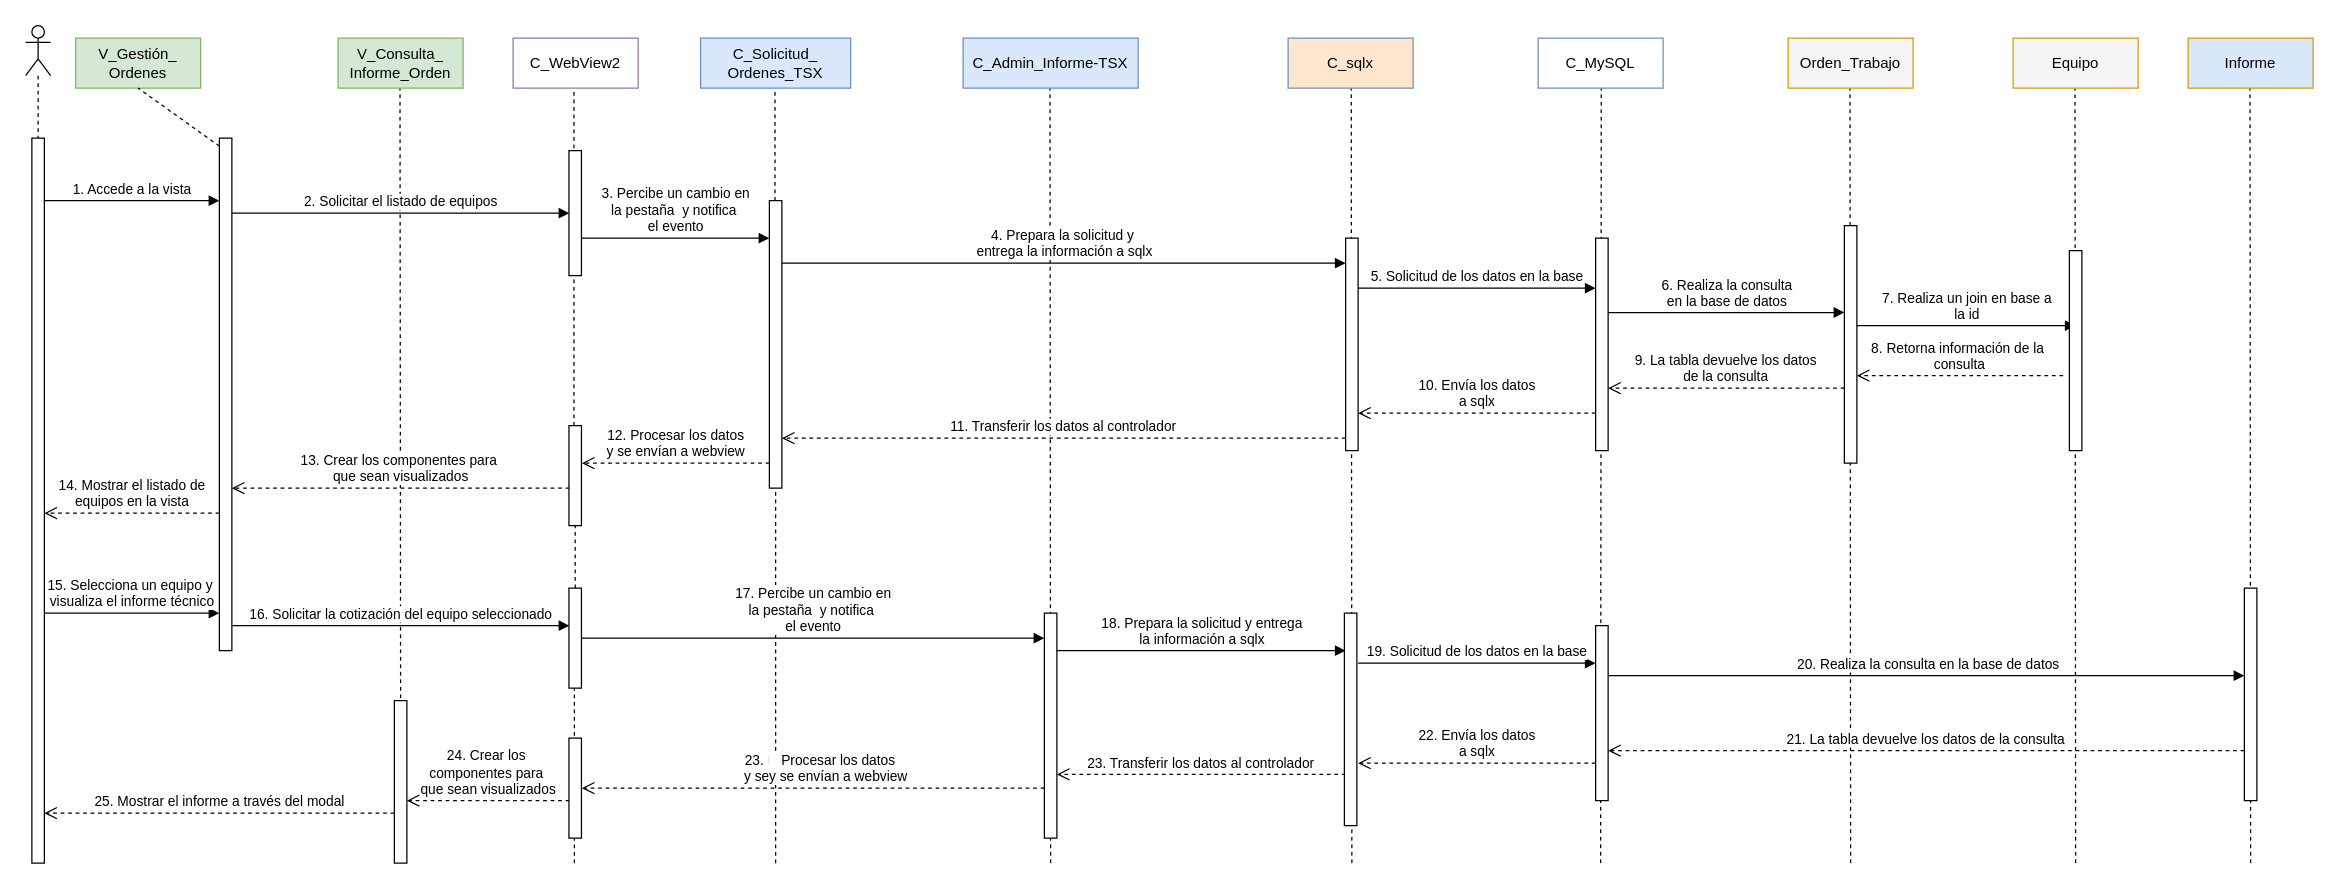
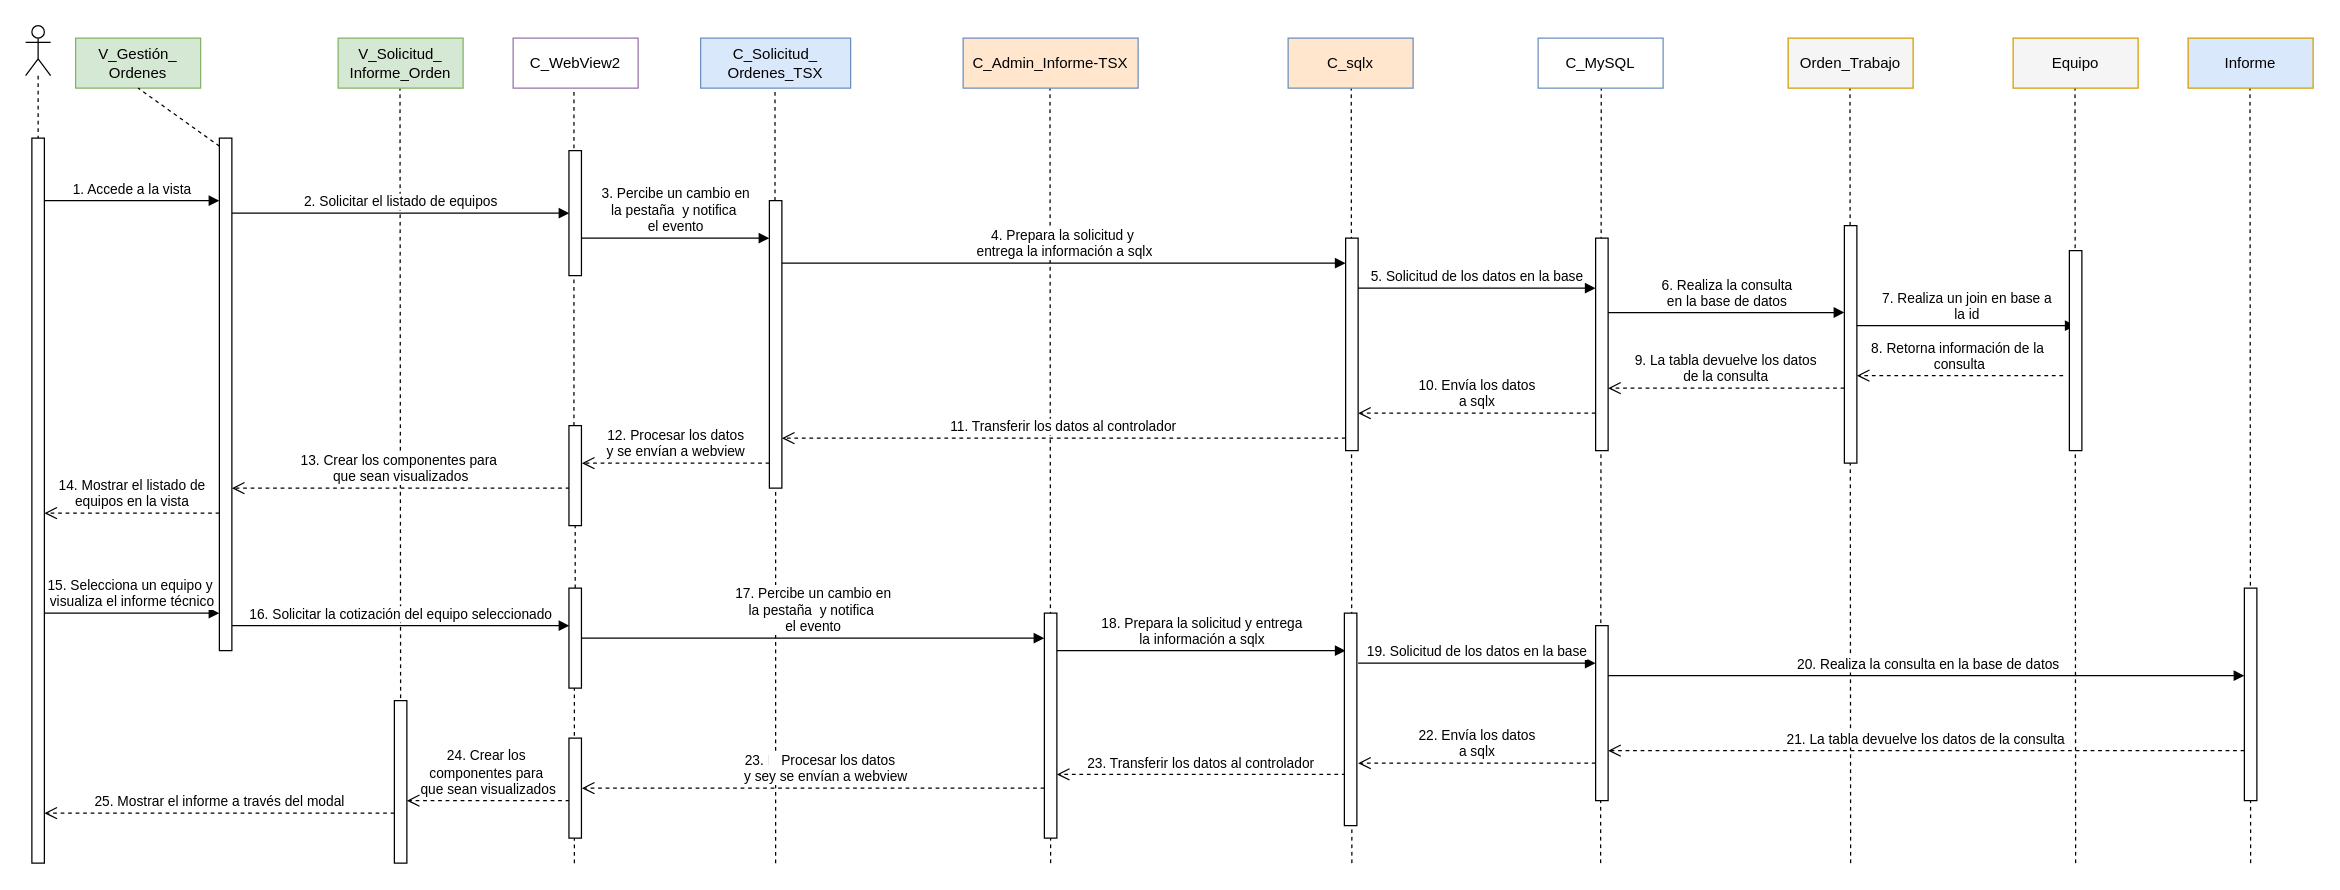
node "V_Consulta_ Informe_Orden": label "V_Consulta_ Informe_Orden" -> "V_Solicitud_ Informe_Orden"
node "C_Admin_Informe-TSX": fillcolor #dae8fc -> #ffe6cc
